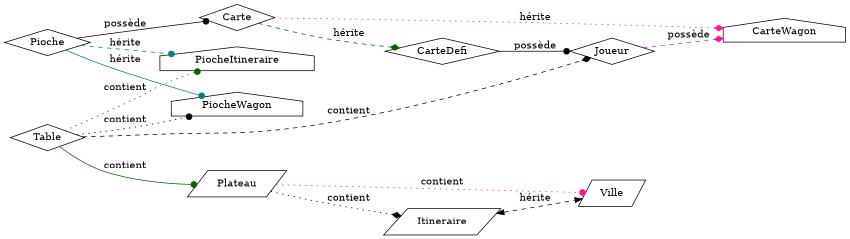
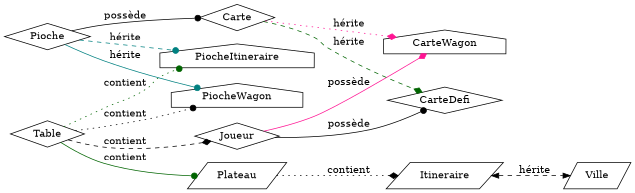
edge "Joueur" -> "CarteWagon": style dashed -> solid
edge "CarteDefi" -> "Joueur": reversed
edge "Plateau" -> "Ville": removed, label "contient"
